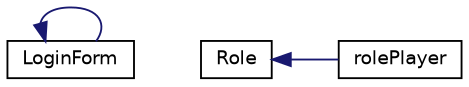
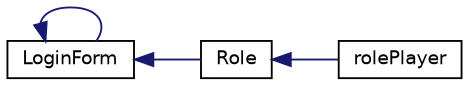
edge "Role" -> "LoginForm": added
